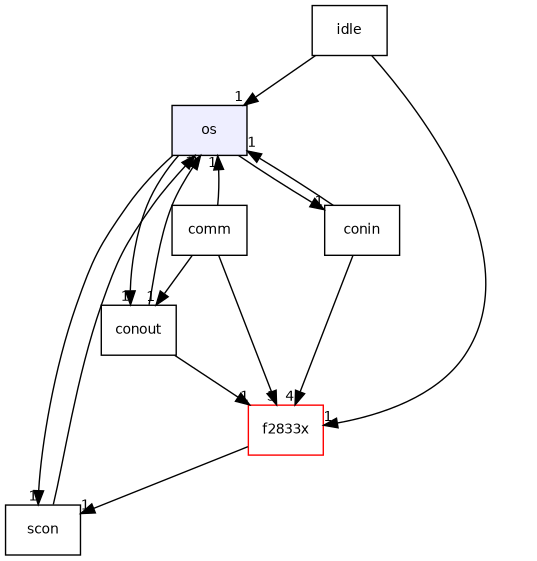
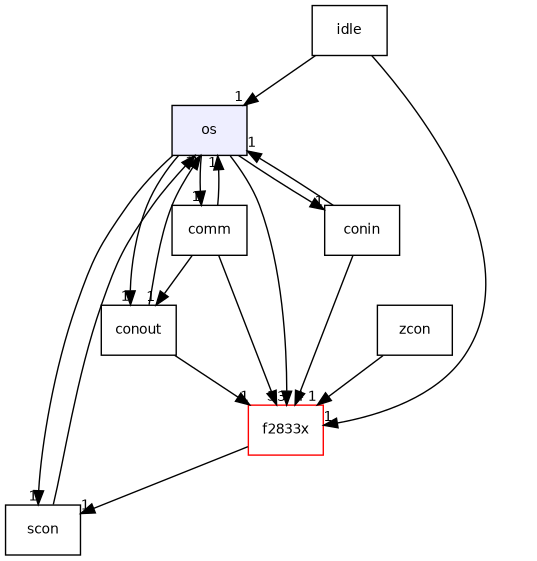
edge "os" -> "comm": added
edge "os" -> "f2833x": added
node "zcon": added
